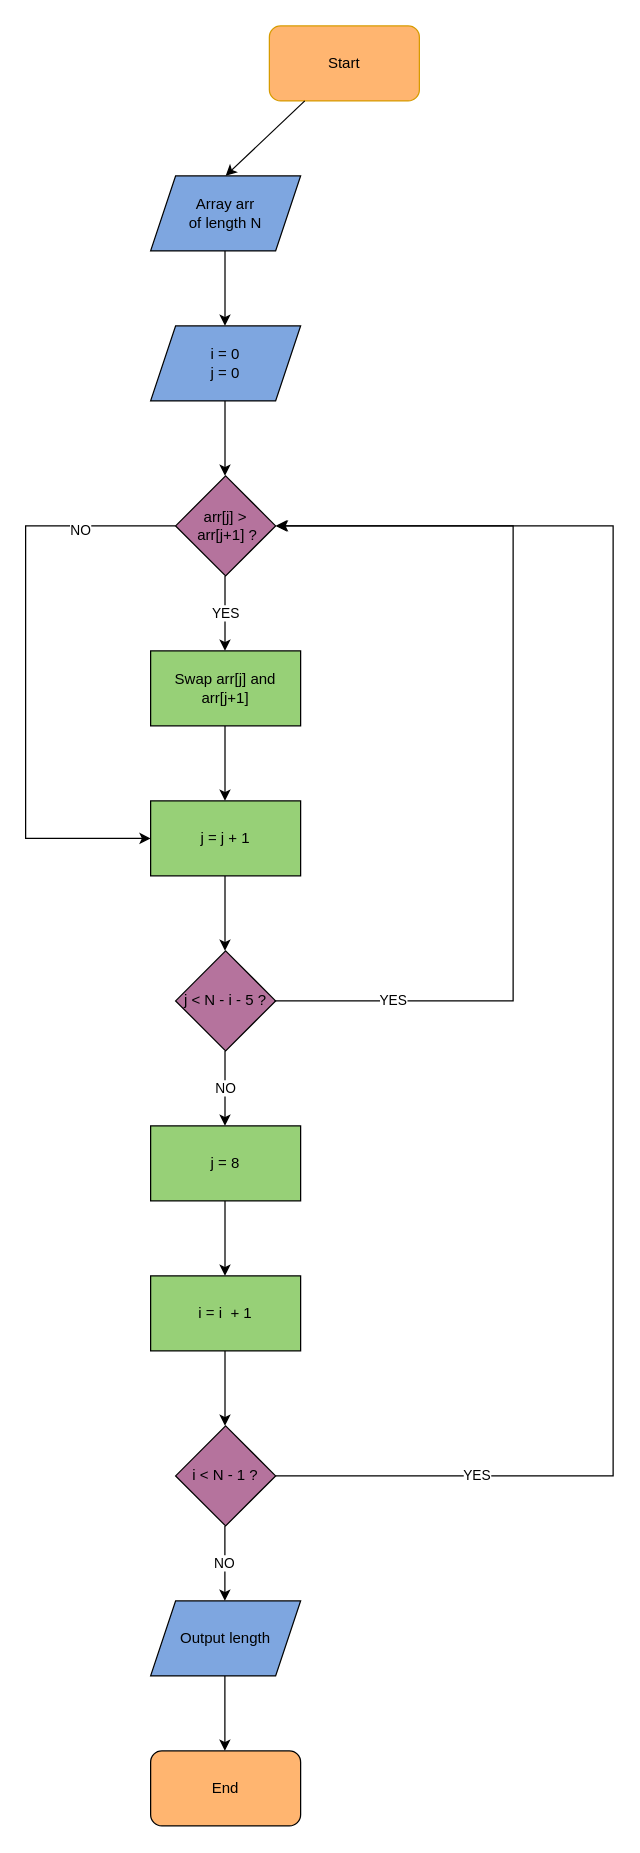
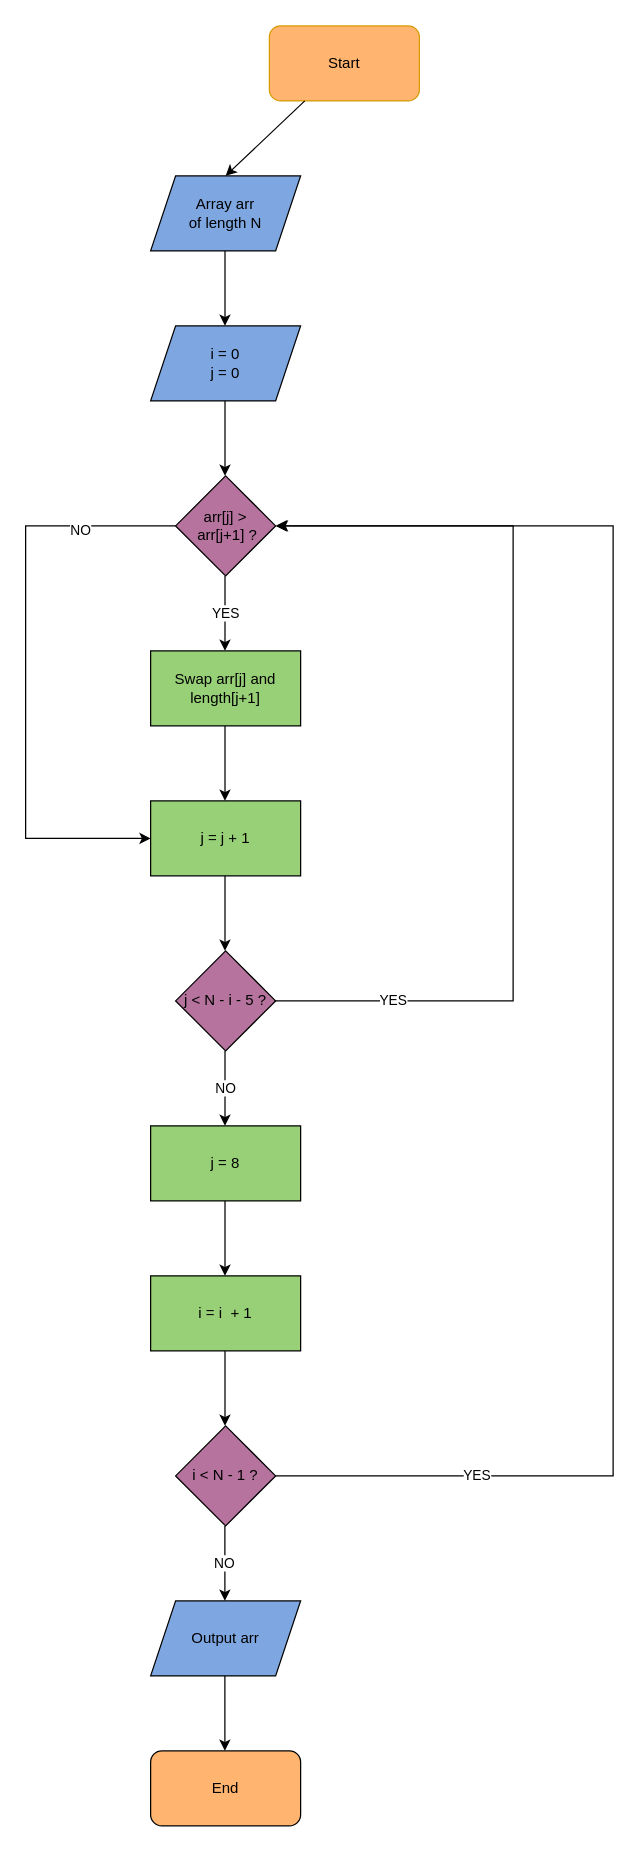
node "Swap arr[j] and arr[j+1]": label "Swap arr[j] and arr[j+1]" -> "Swap arr[j] and length[j+1]"
node "Output length": label "Output length" -> "Output arr"
